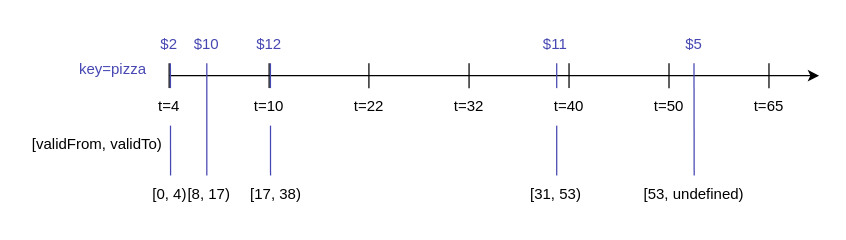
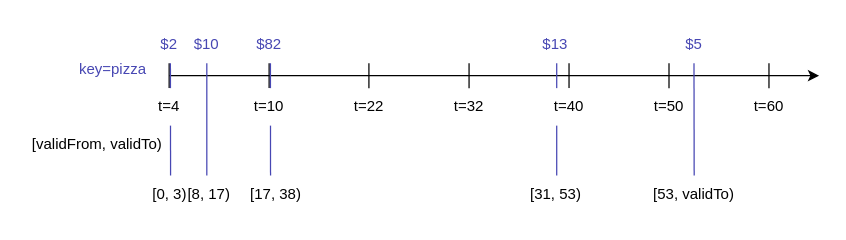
node "$12": label "$12" -> "$82"
node "$11": label "$11" -> "$13"
node "t=65": label "t=65" -> "t=60"
node "[0, 4)": label "[0, 4)" -> "[0, 3)"
node "[53, undefined)": label "[53, undefined)" -> "[53, validTo)"
